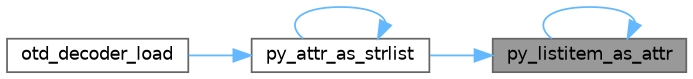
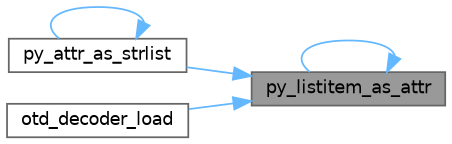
edge "otd_decoder_load" -> "py_attr_as_strlist": now "otd_decoder_load" -> "py_listitem_as_attr"
